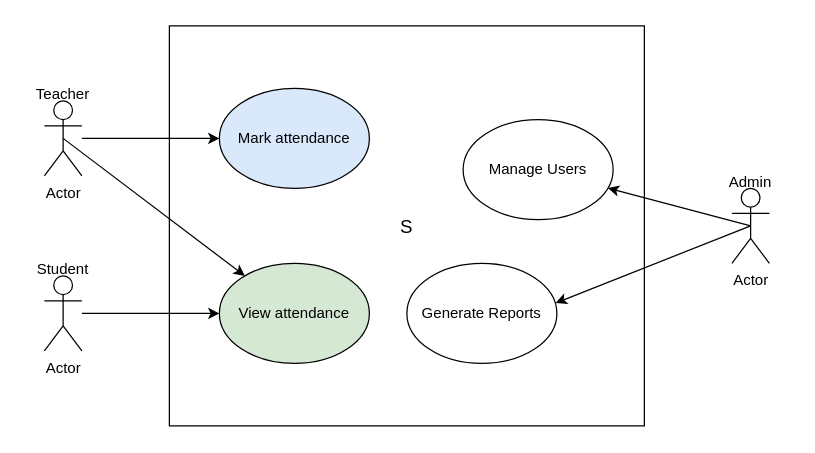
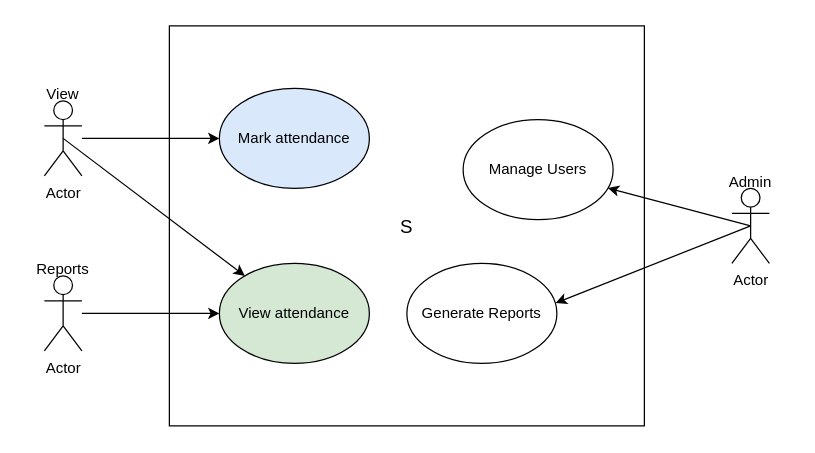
node "Teacher": label "Teacher" -> "View"
node "Student": label "Student" -> "Reports"
